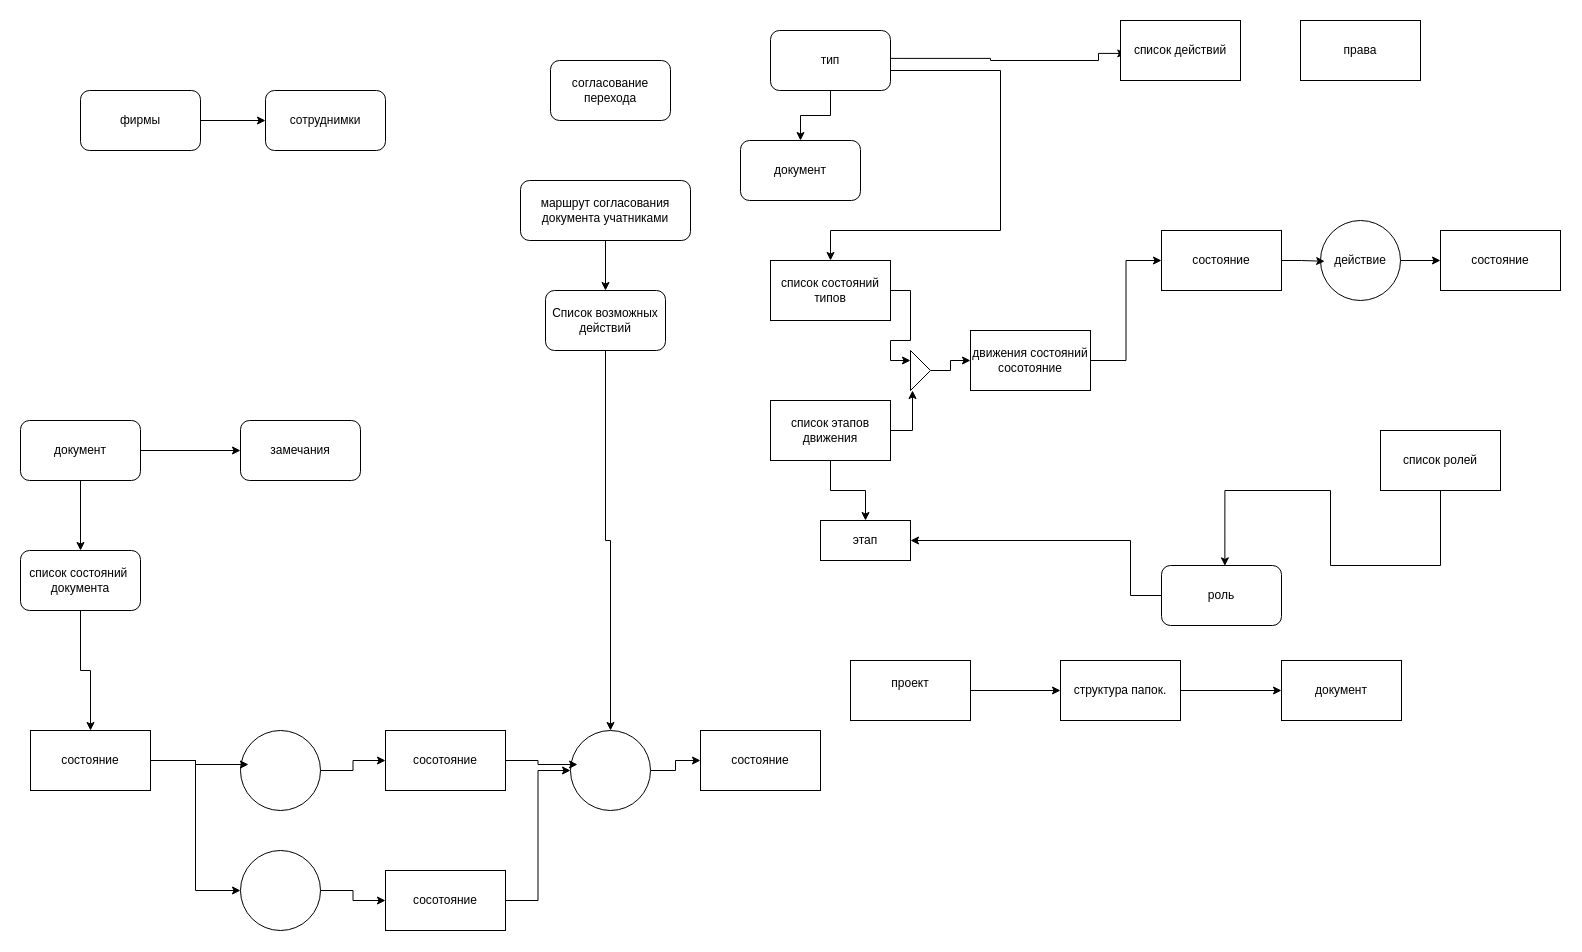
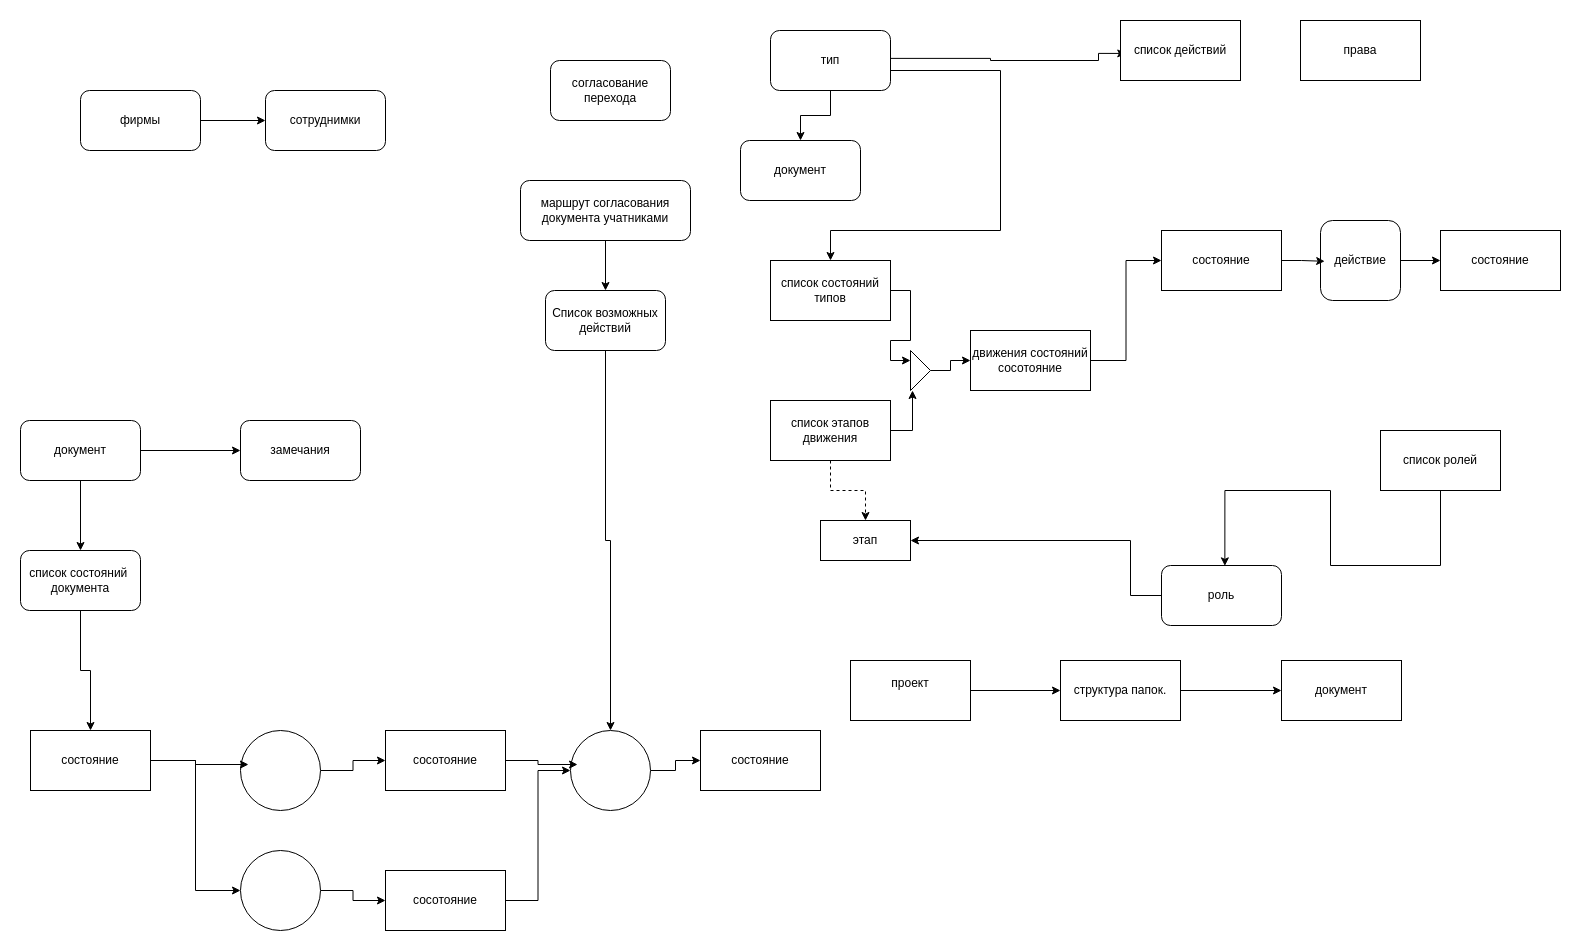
node "действие": shape ellipse -> rounded rectangle
edge "список этапов движения" -> "этап": style solid -> dashed
